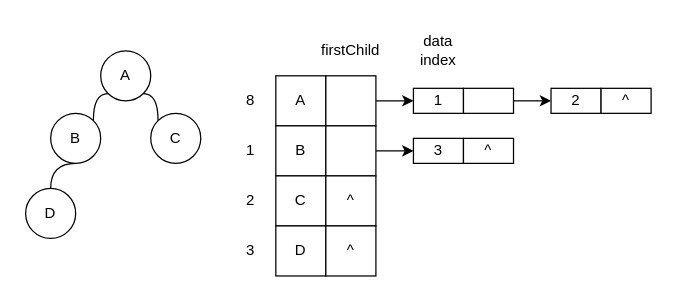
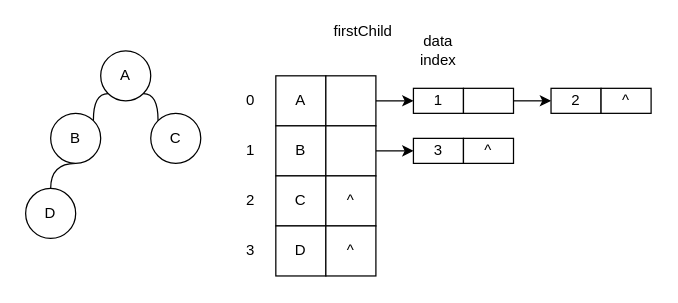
node "firstChild": moved (351, 51) -> (363, 32)
node "8": label "8" -> "0"
